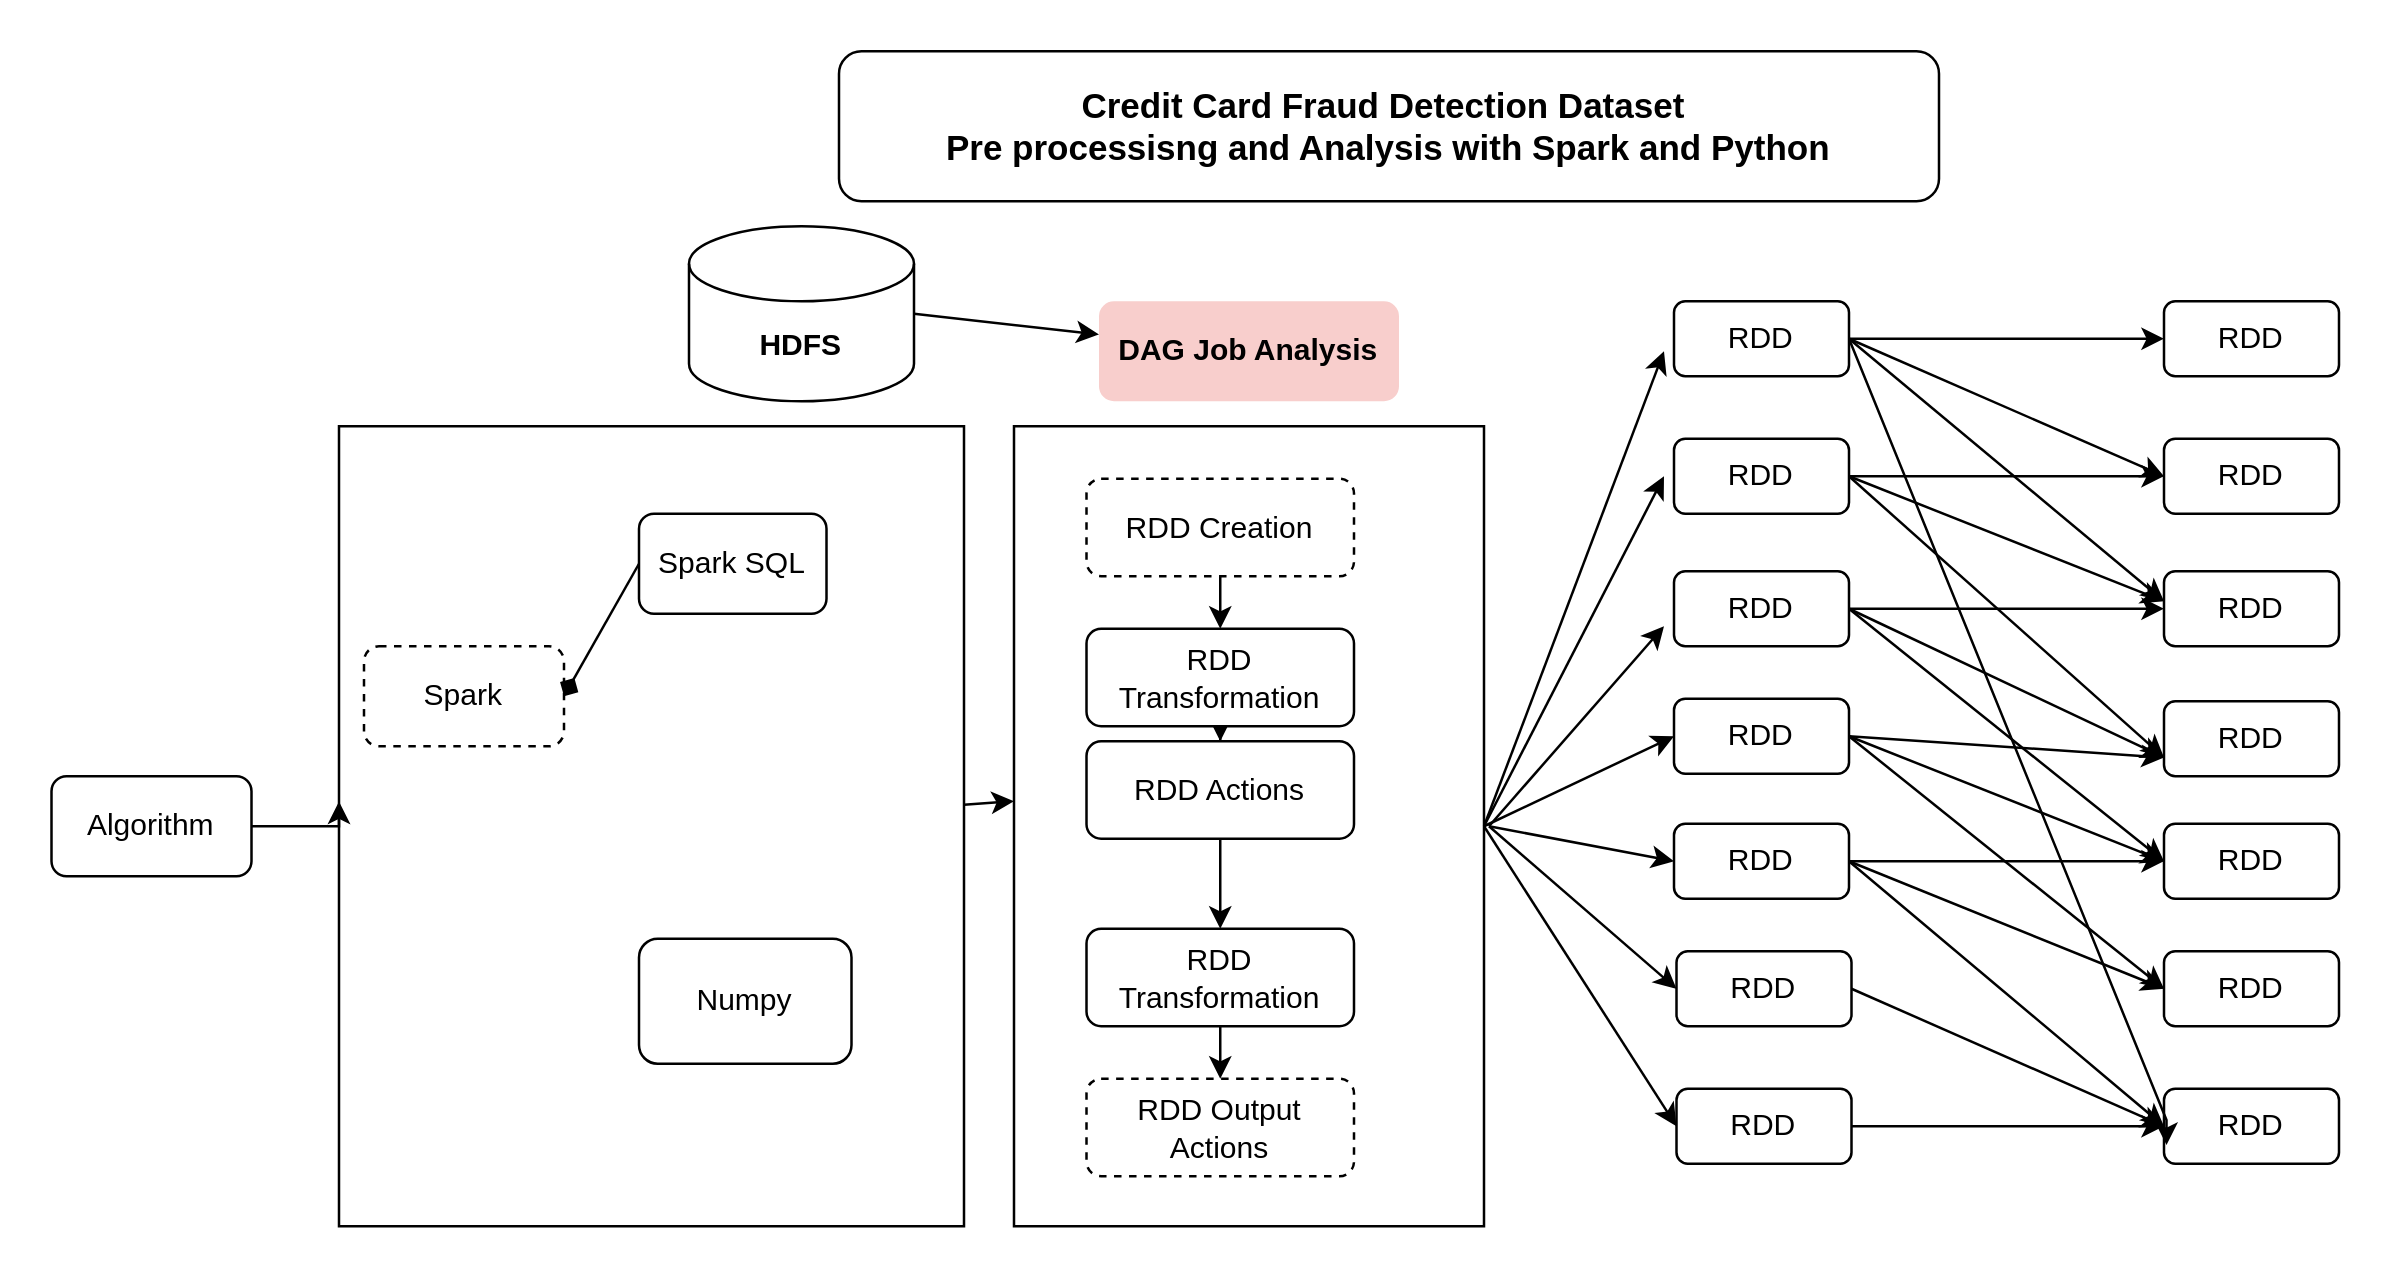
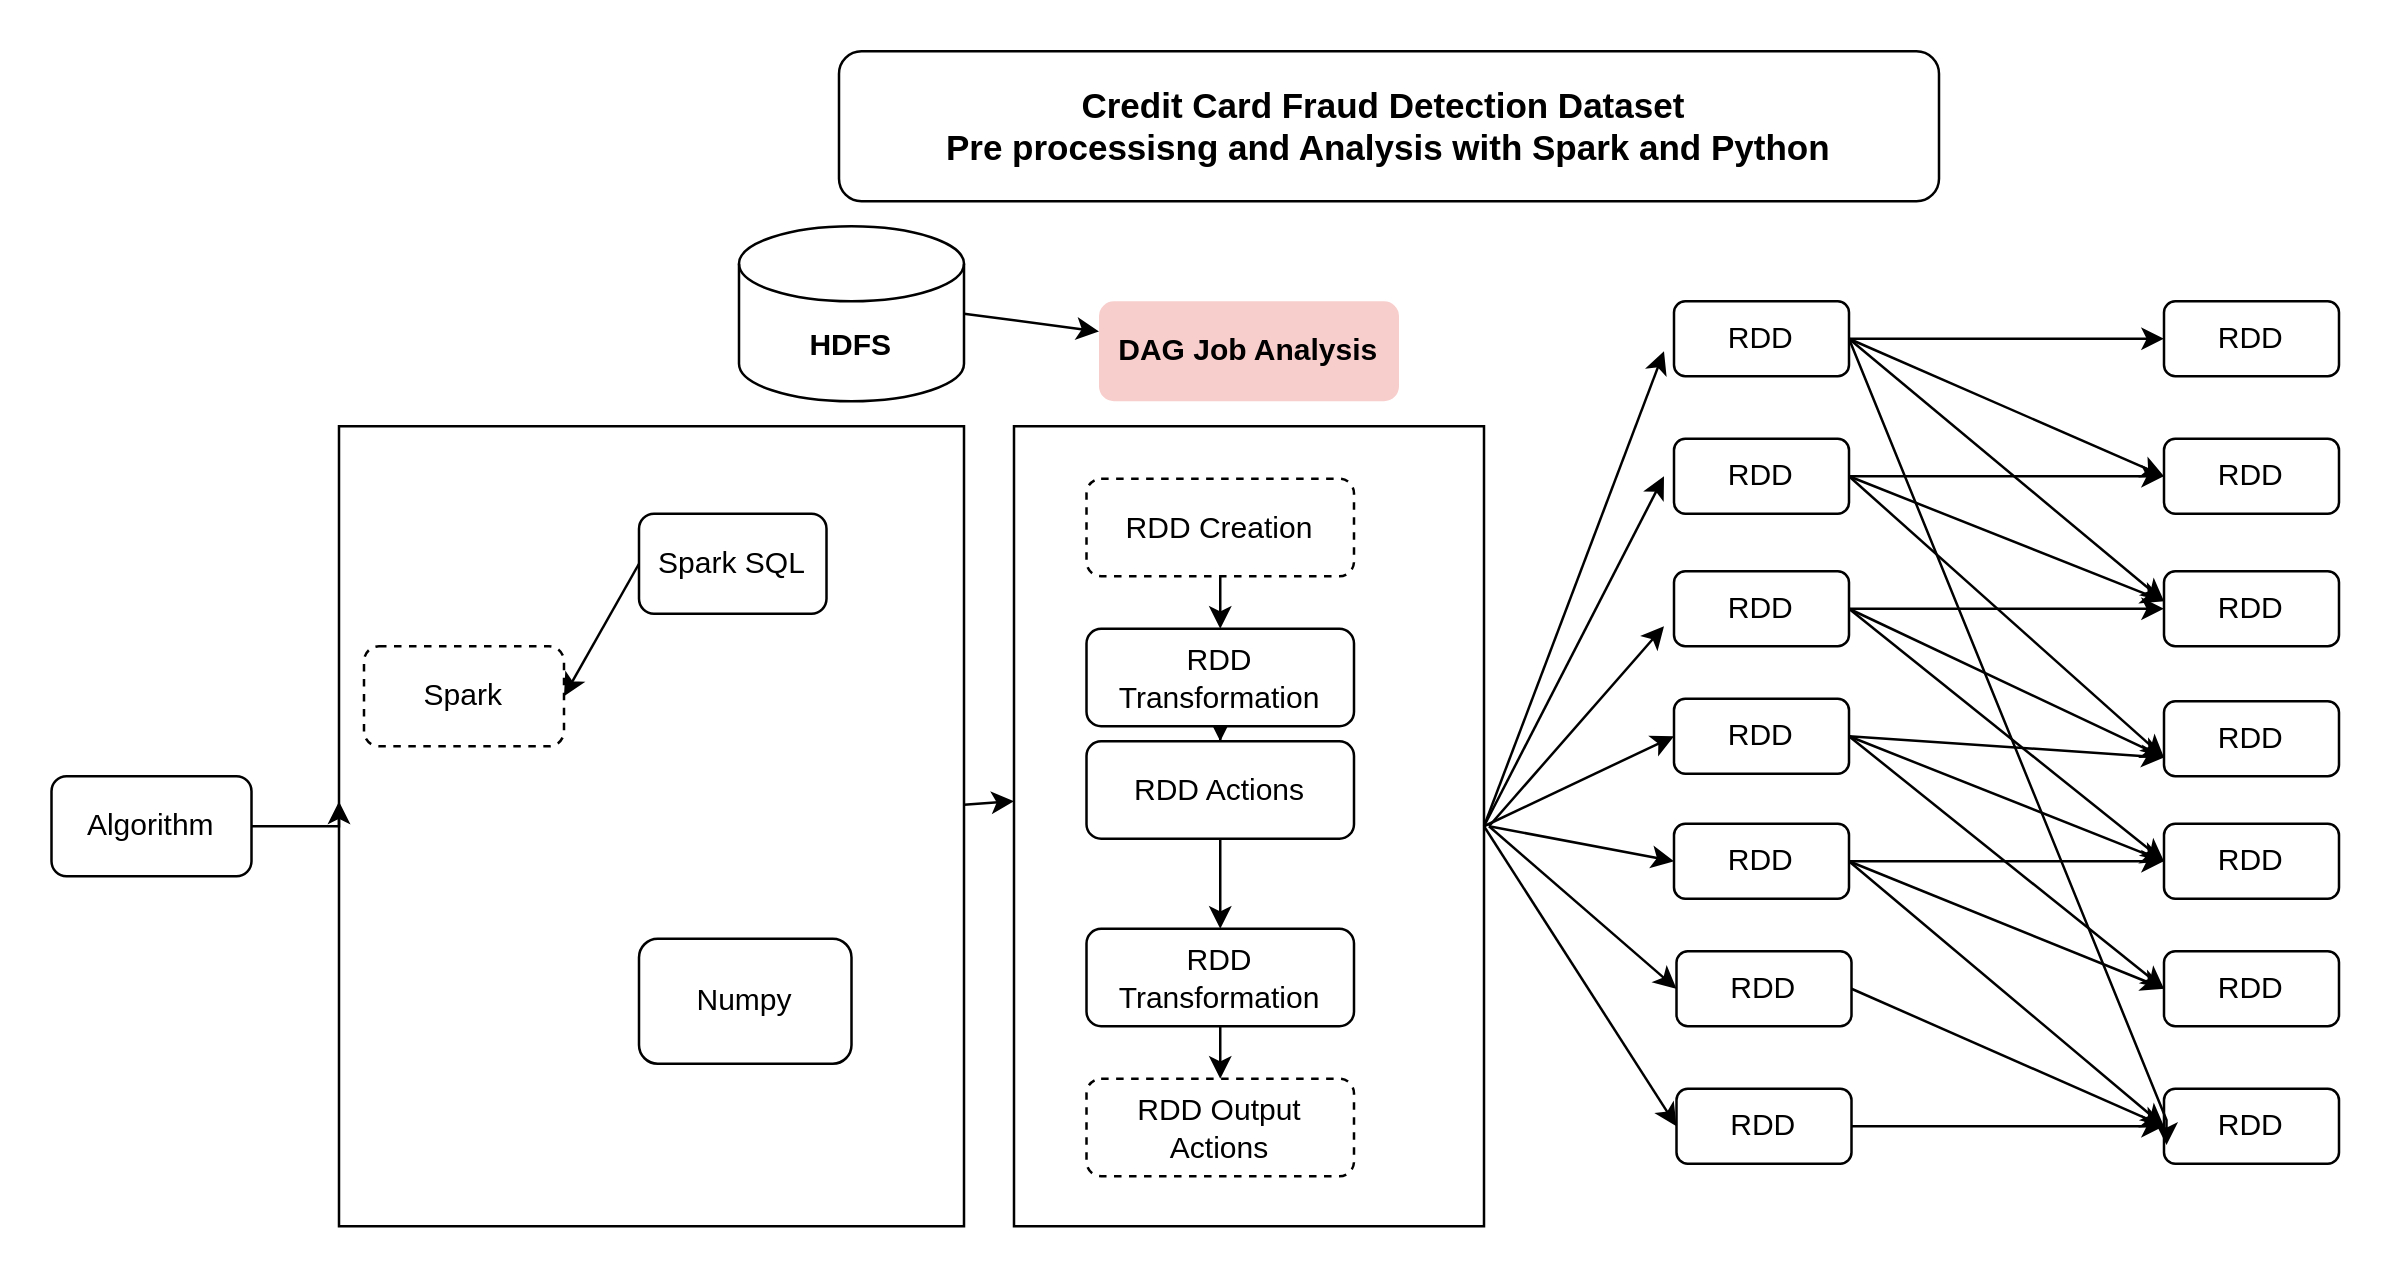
node "HDFS": moved (801, 314) -> (851, 314)
edge "Spark SQL" -> "Spark": arrowhead diamond -> classic
